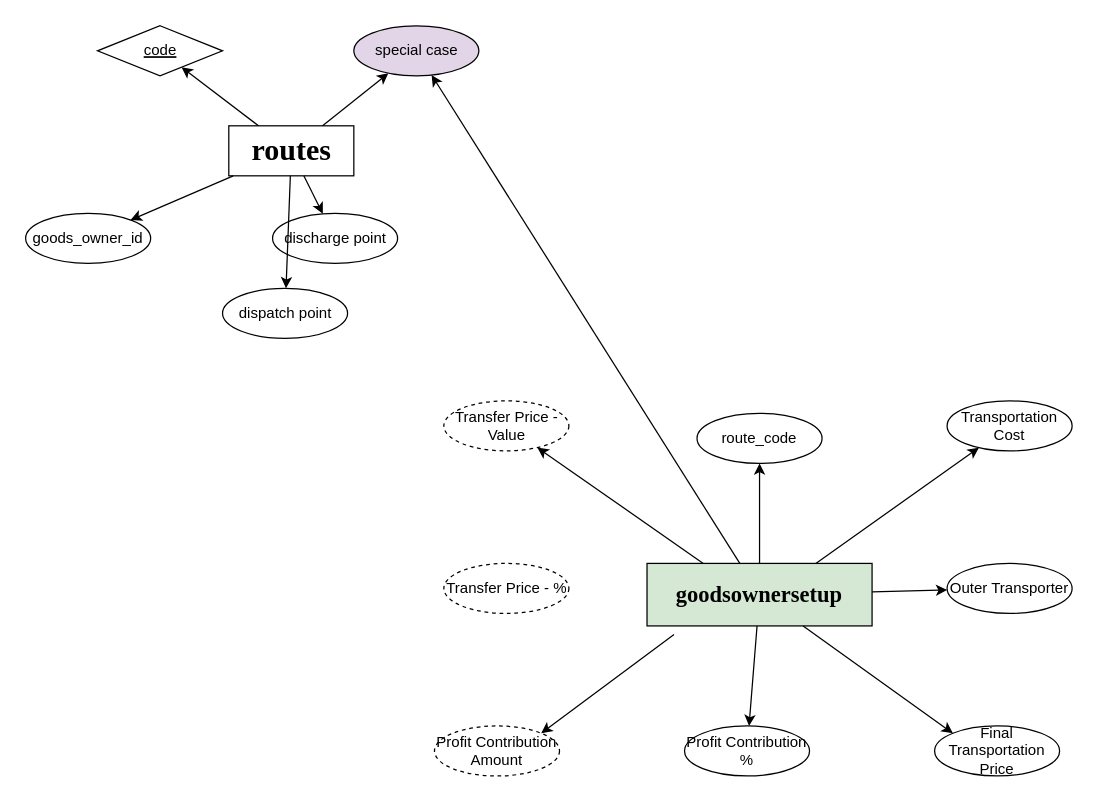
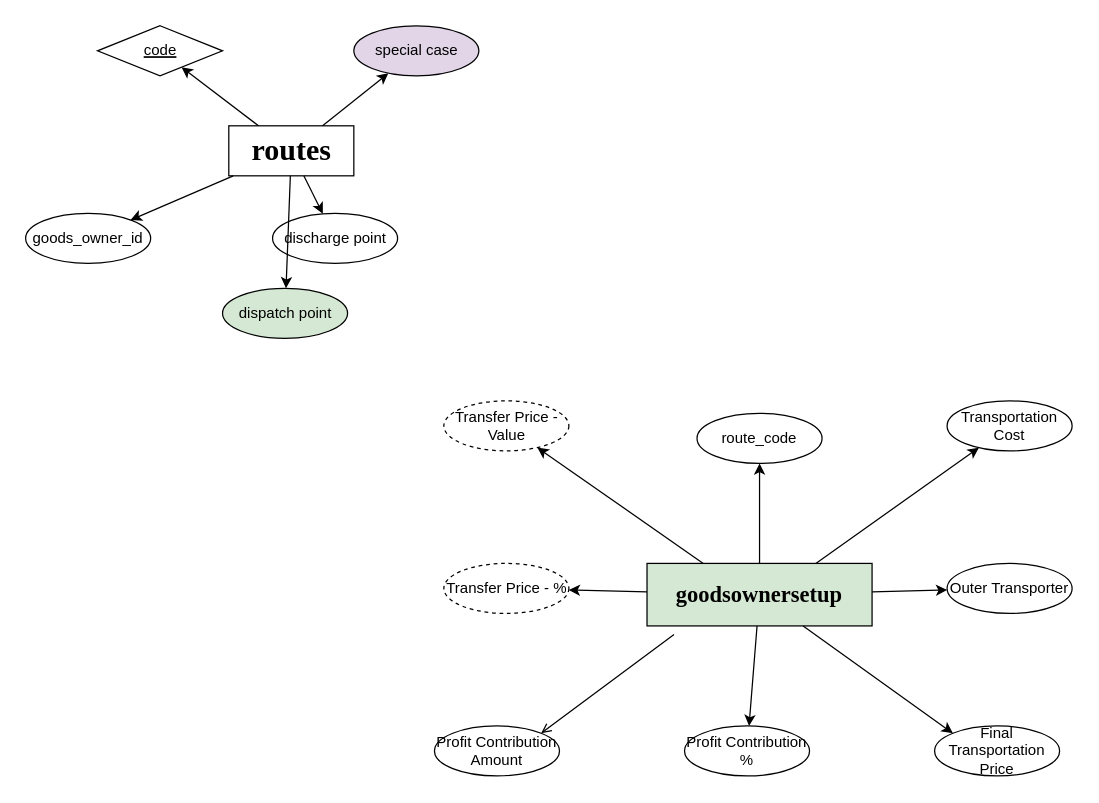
node "dispatch point": fillcolor #ffffff -> #d5e8d4
edge "goodsownersetup" -> "special case": now "goodsownersetup" -> "Transfer Price - %"
edge "goodsownersetup" -> "Profit Contribution Amount": arrowhead classic -> open
node "Profit Contribution Amount": style dashed -> solid
